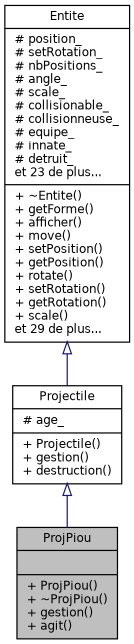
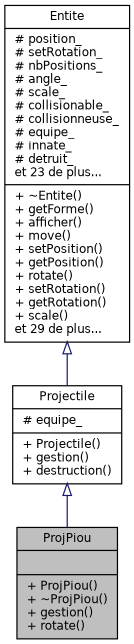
node "Projectile": text "# age_" -> "# equipe_"
node "ProjPiou": text "+ agit()" -> "+ rotate()"
